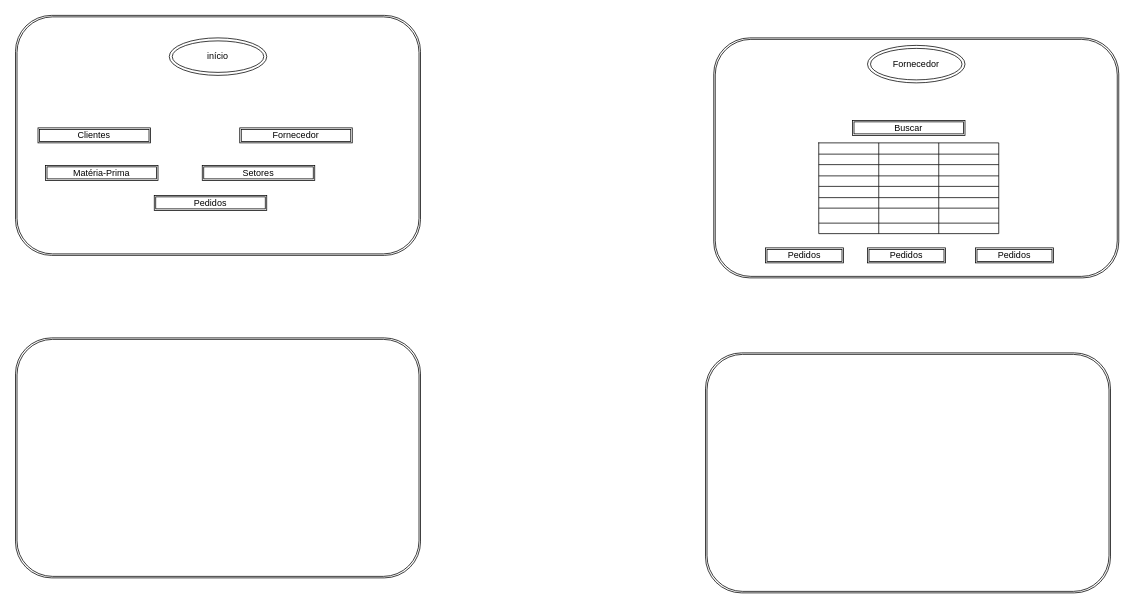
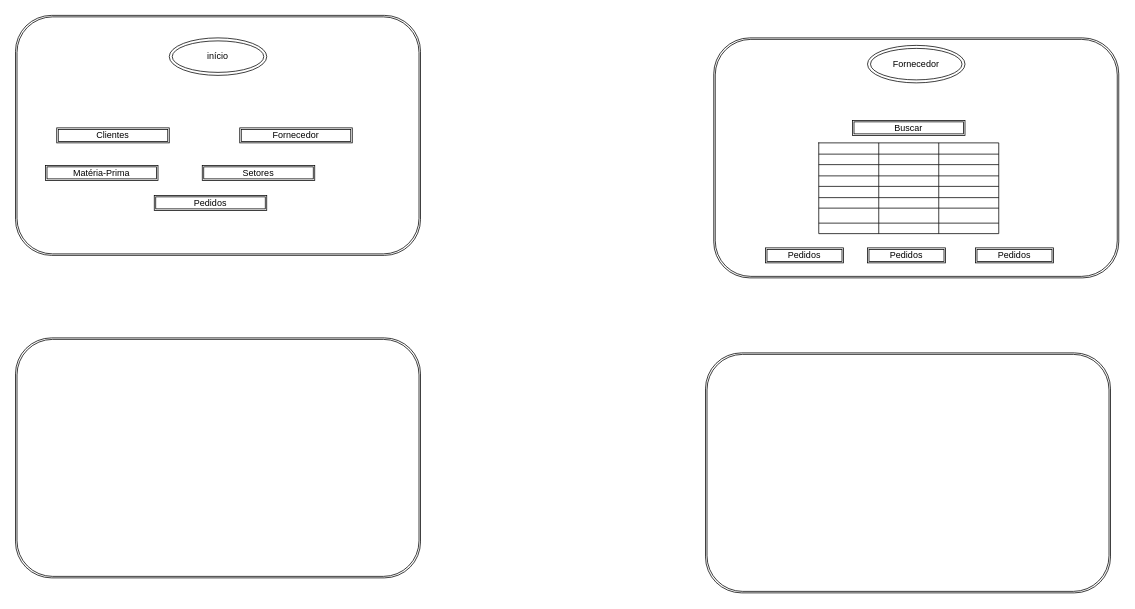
node "Clientes": moved (94, 135) -> (113, 135)
